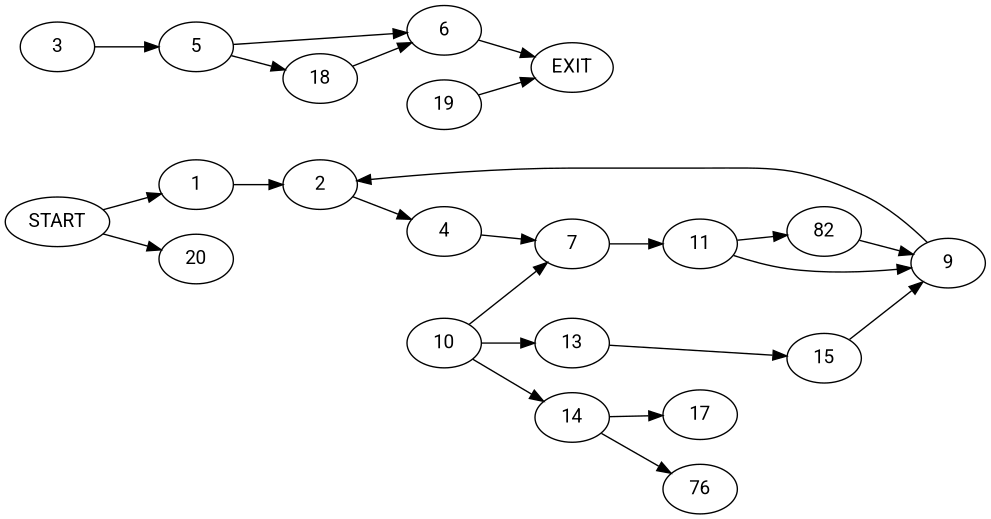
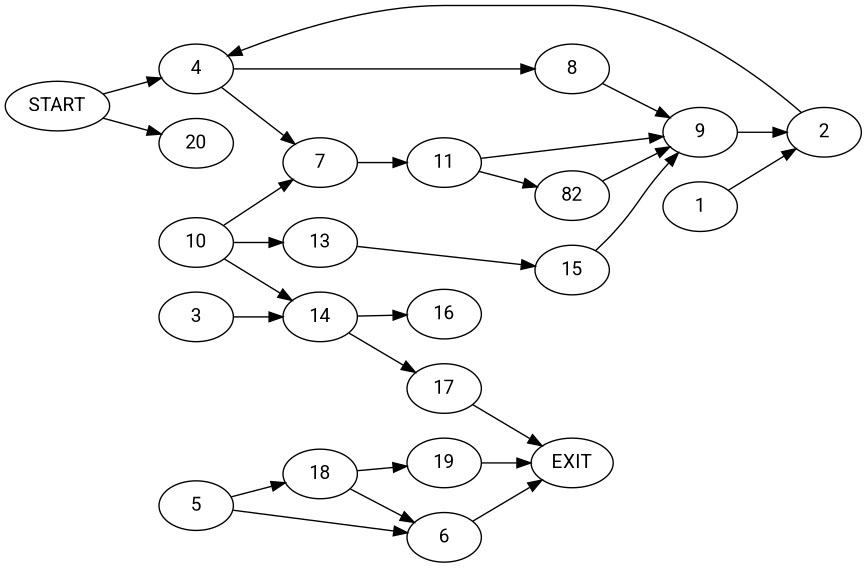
edge "3" -> "5": now "3" -> "14"
node "8": added
edge "START" -> "1": now "START" -> "4"
edge "17" -> "EXIT": added
edge "18" -> "19": added
node "76": label "76" -> "16"
